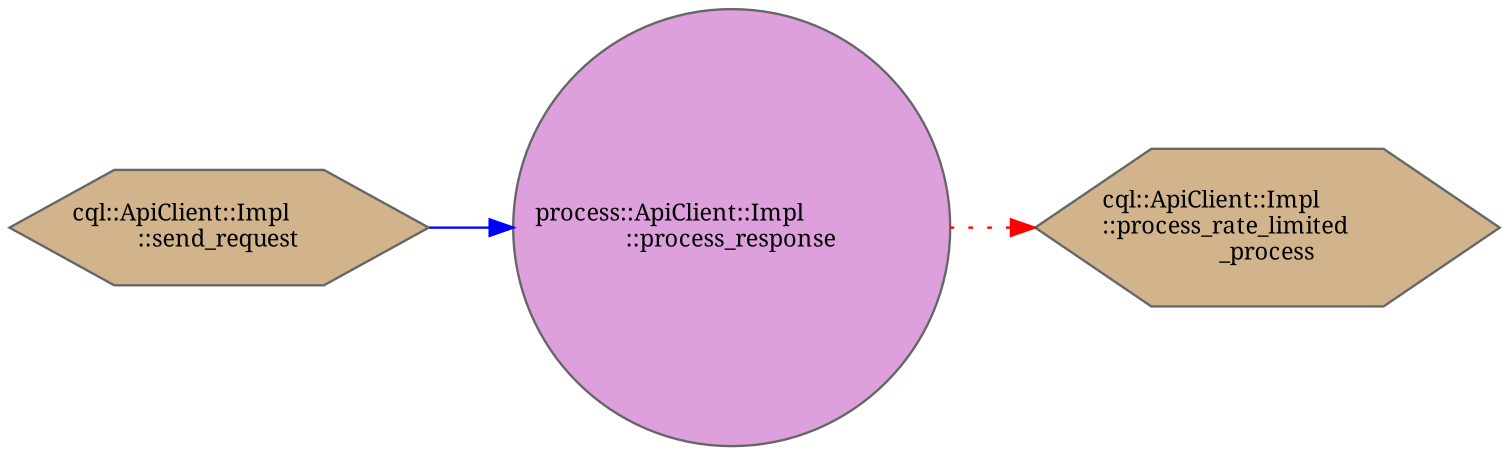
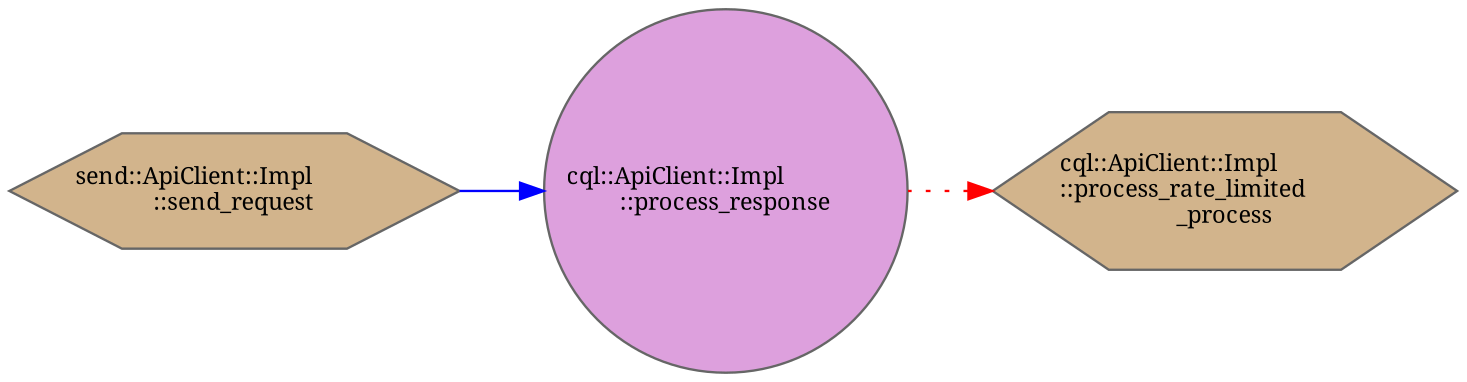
node "cql::ApiClient::Impl ::send_request": label "cql::ApiClient::Impl ::send_request" -> "send::ApiClient::Impl ::send_request"
node "process::ApiClient::Impl ::process_response": label "process::ApiClient::Impl ::process_response" -> "cql::ApiClient::Impl ::process_response"
